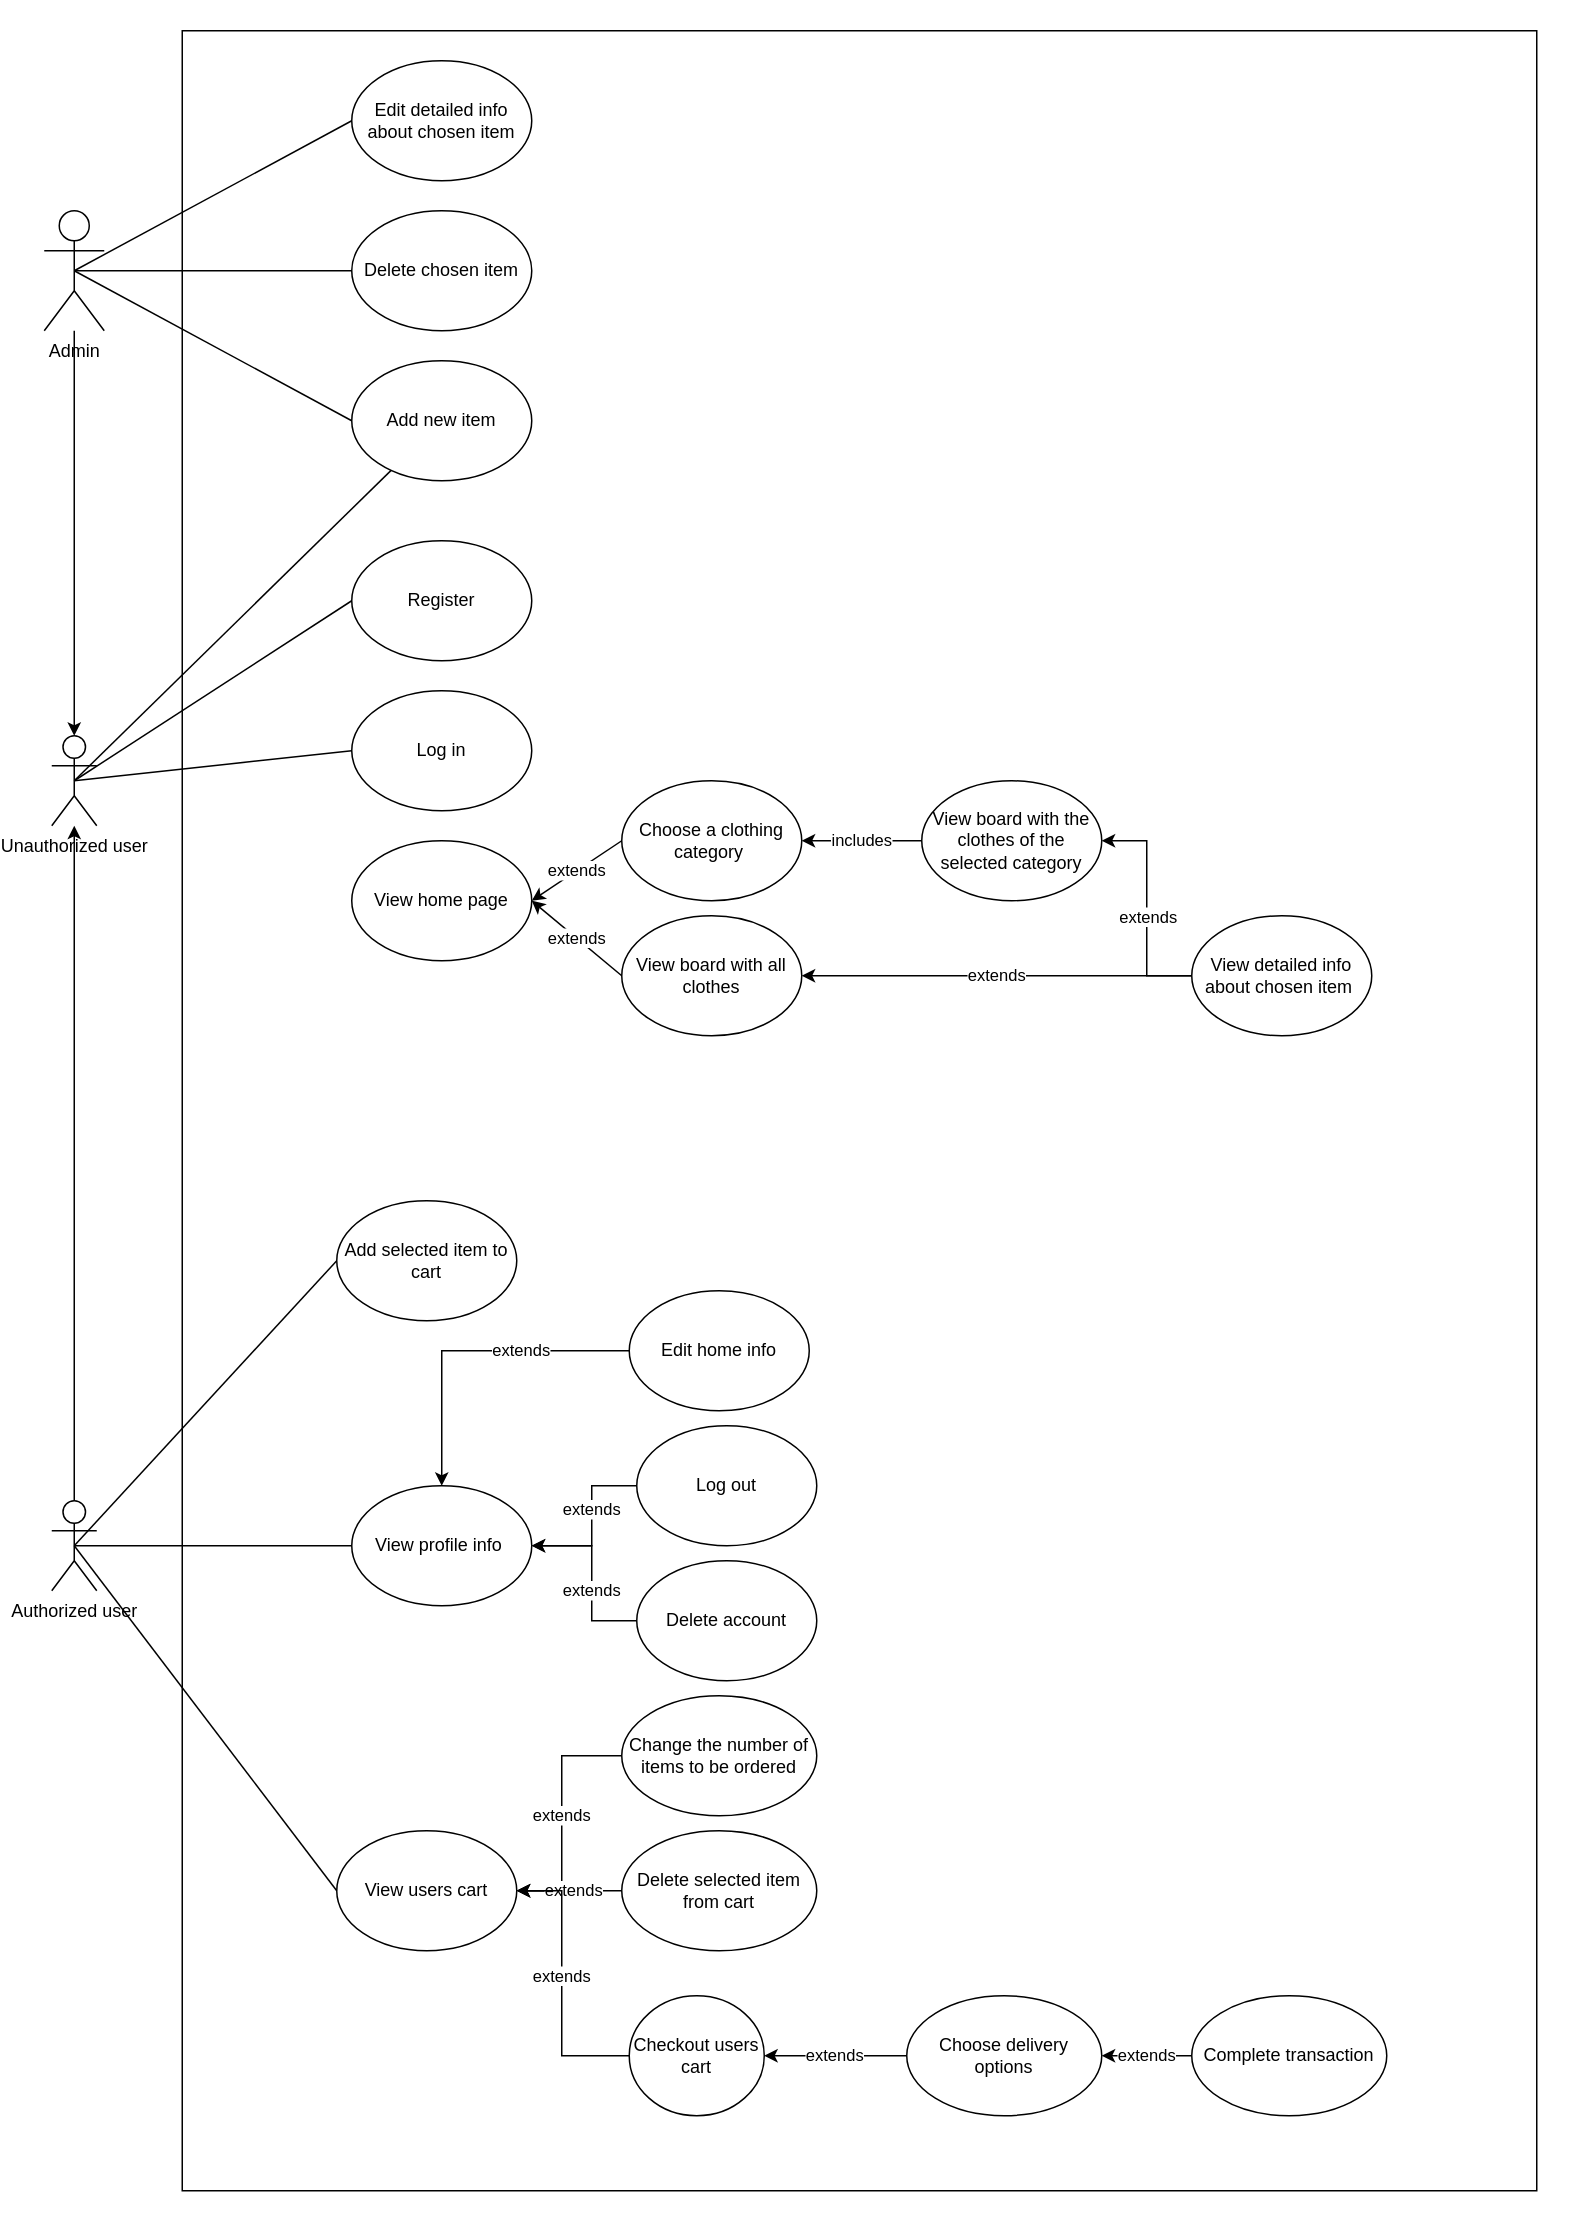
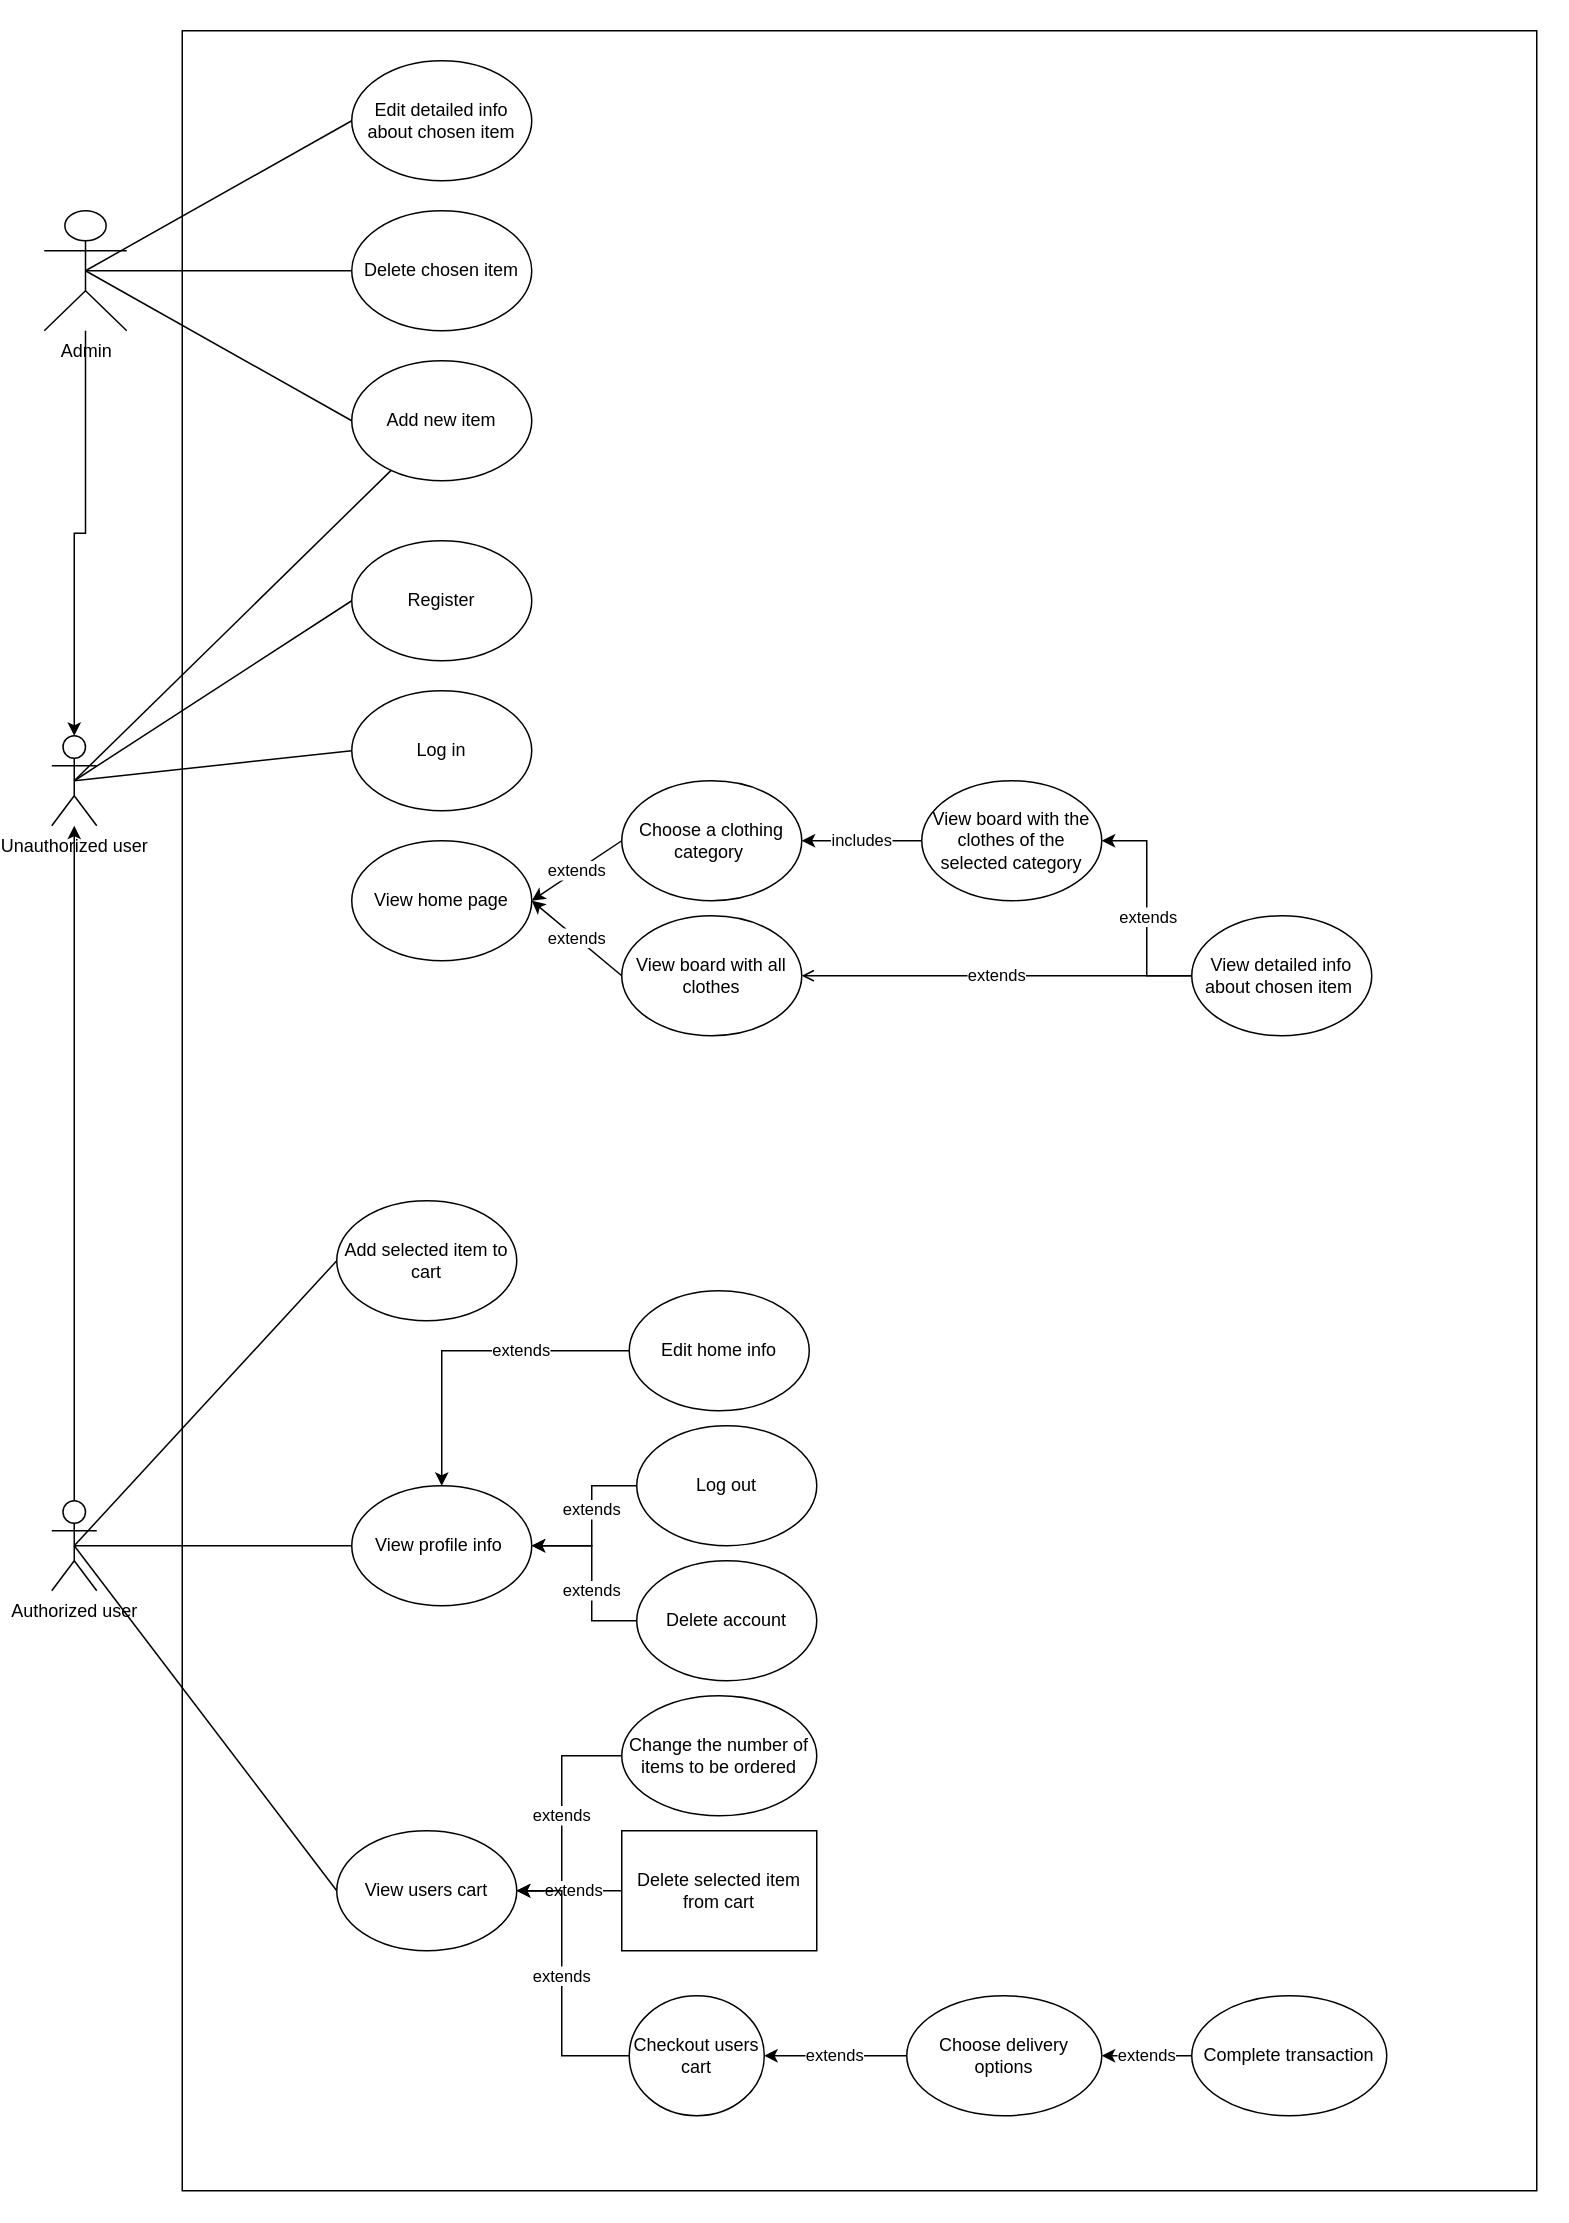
node "Admin": size 60x120 -> 83x120
edge "View detailed info about chosen item" -> "View board with all clothes": arrowhead classic -> open
node "Delete selected item from cart": shape ellipse -> rectangle
